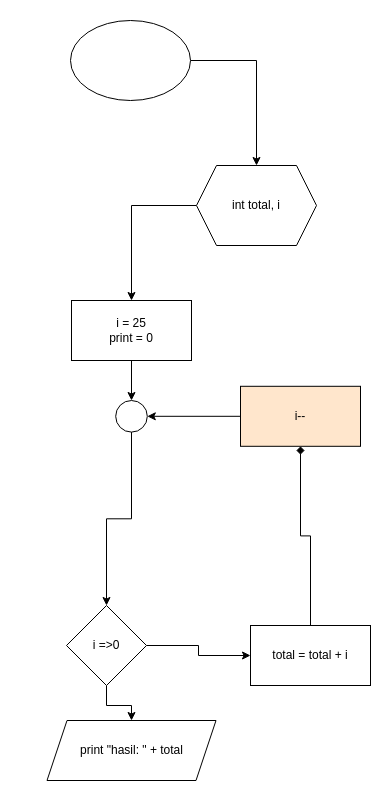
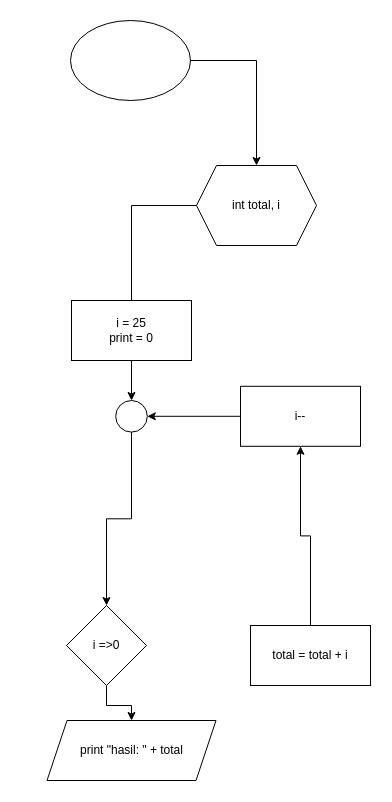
edge "int total, i" -> "i = 25 print = 0": arrowhead classic -> none
node "i--": fillcolor #ffe6cc -> #ffffff
edge "total = total + i" -> "i--": arrowhead diamond -> classic
edge "i =>0" -> "total = total + i": removed
